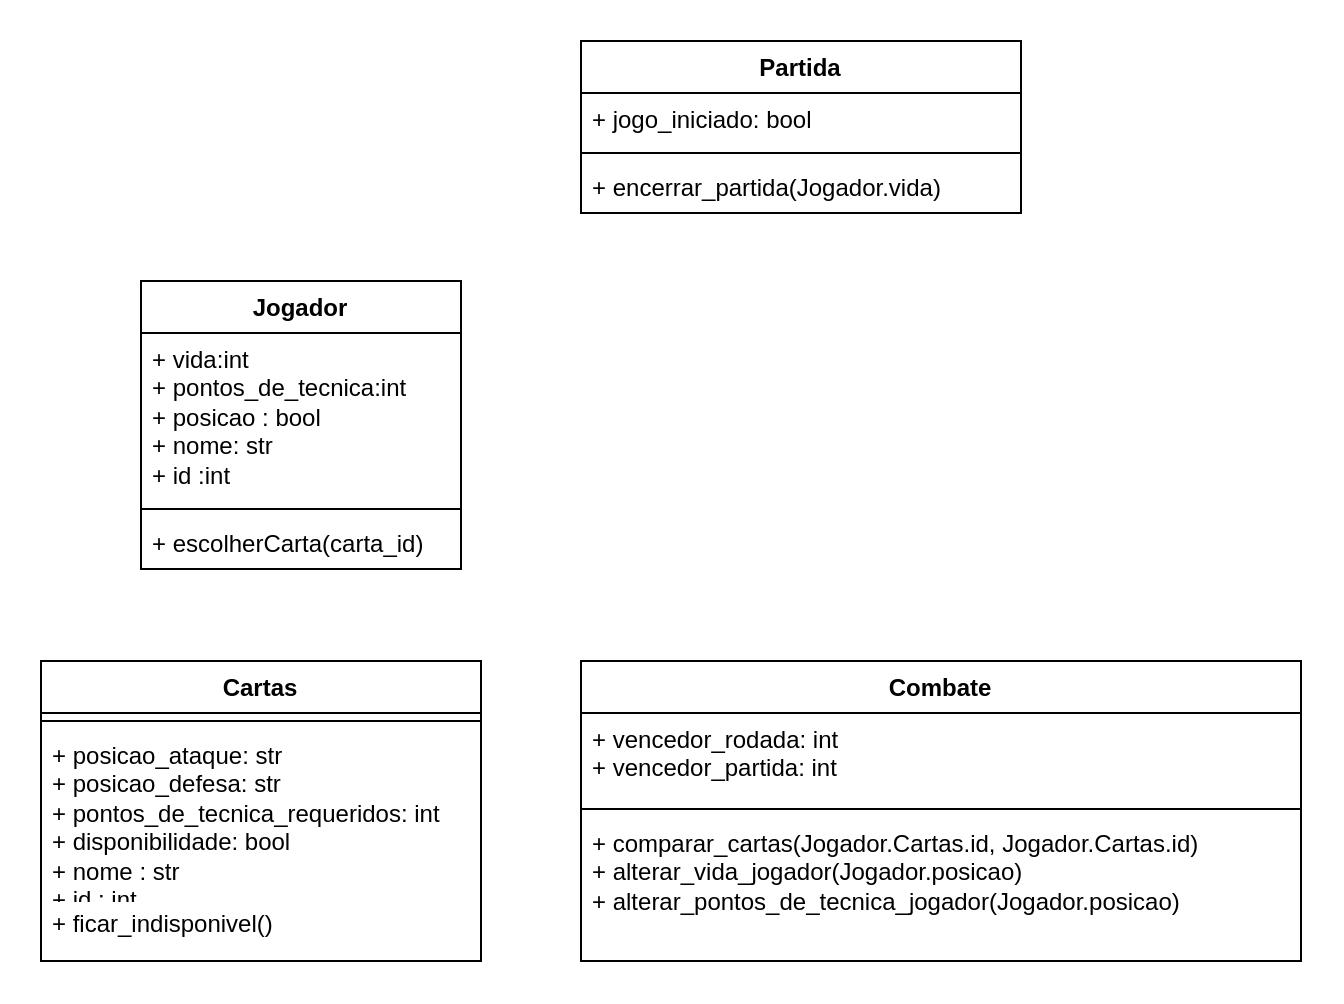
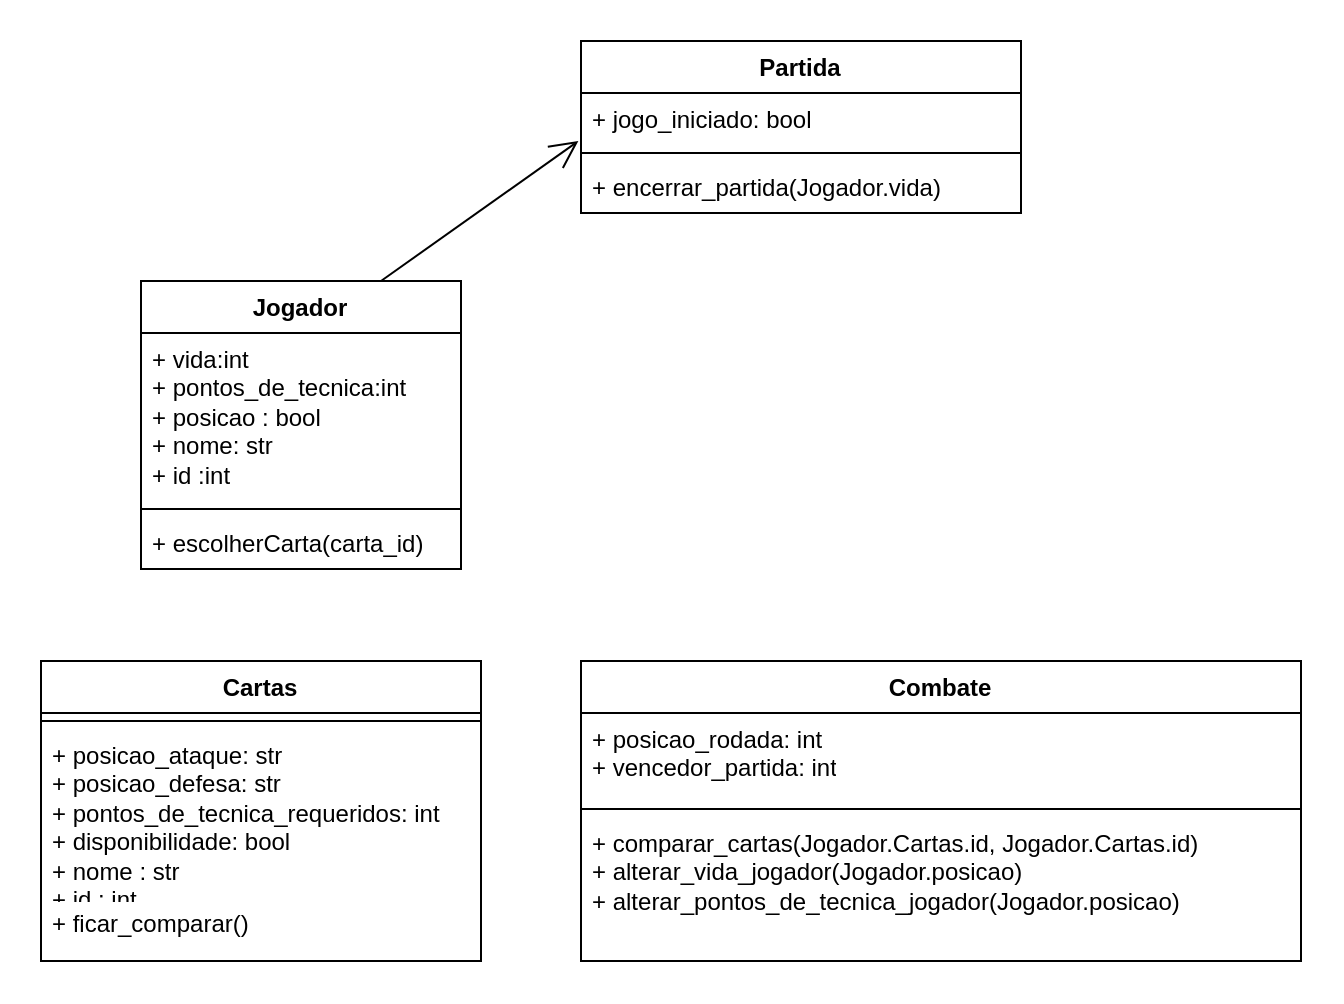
edge "Jogador" -> "+ jogo_iniciado: bool": added
node "+ vencedor_rodada: int + vencedor_partida: int": label "+ vencedor_rodada: int + vencedor_partida: int" -> "+ posicao_rodada: int + vencedor_partida: int"
node "+ ficar_indisponivel()": label "+ ficar_indisponivel()" -> "+ ficar_comparar()"
